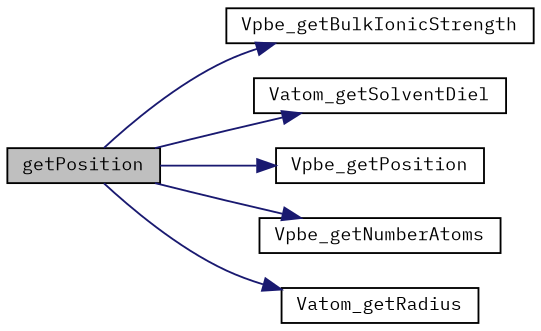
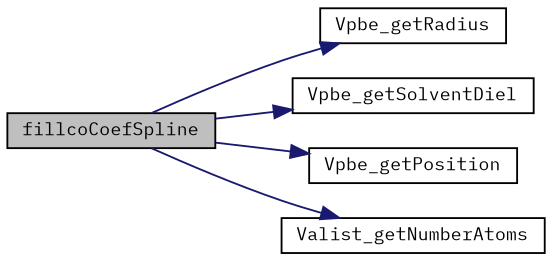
node "Vpbe_getBulkIonicStrength": label "Vpbe_getBulkIonicStrength" -> "Vpbe_getRadius"
node "Vatom_getSolventDiel": label "Vatom_getSolventDiel" -> "Vpbe_getSolventDiel"
node "getPosition": label "getPosition" -> "fillcoCoefSpline"
node "Vpbe_getNumberAtoms": label "Vpbe_getNumberAtoms" -> "Valist_getNumberAtoms"
node "Vatom_getRadius": removed
